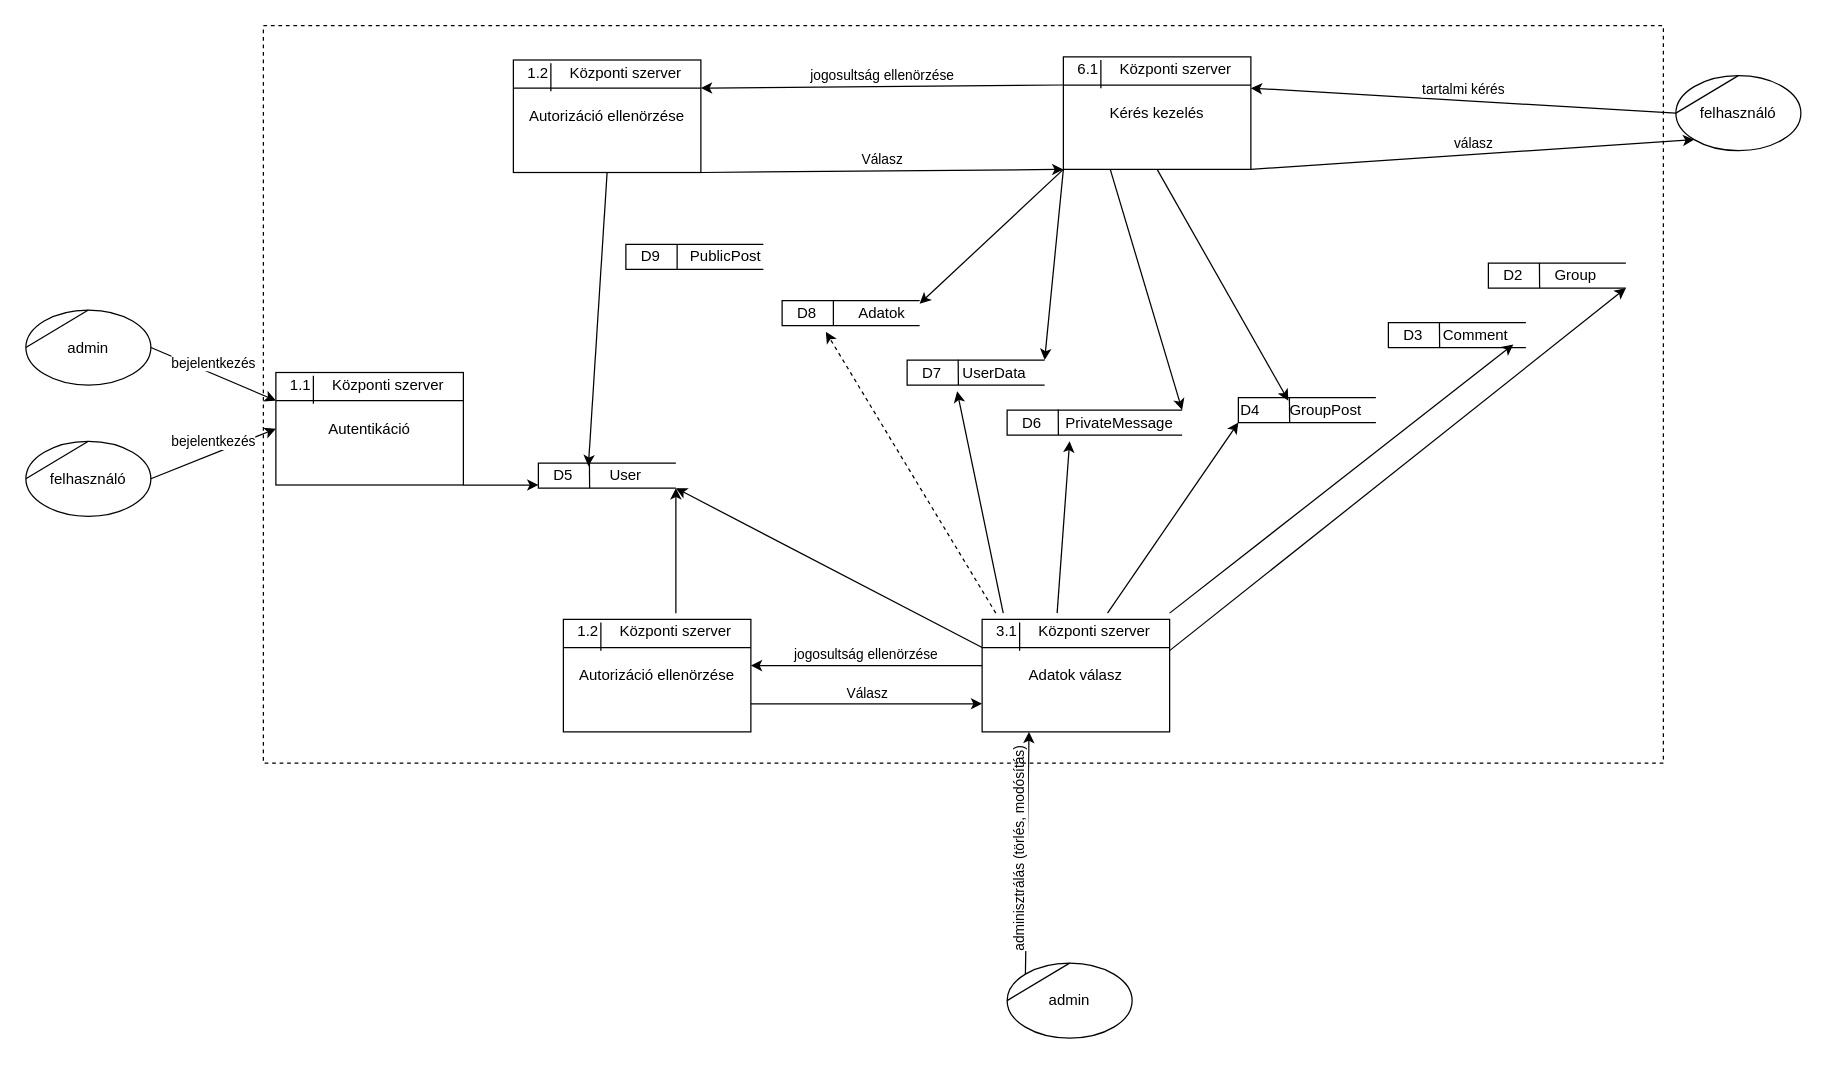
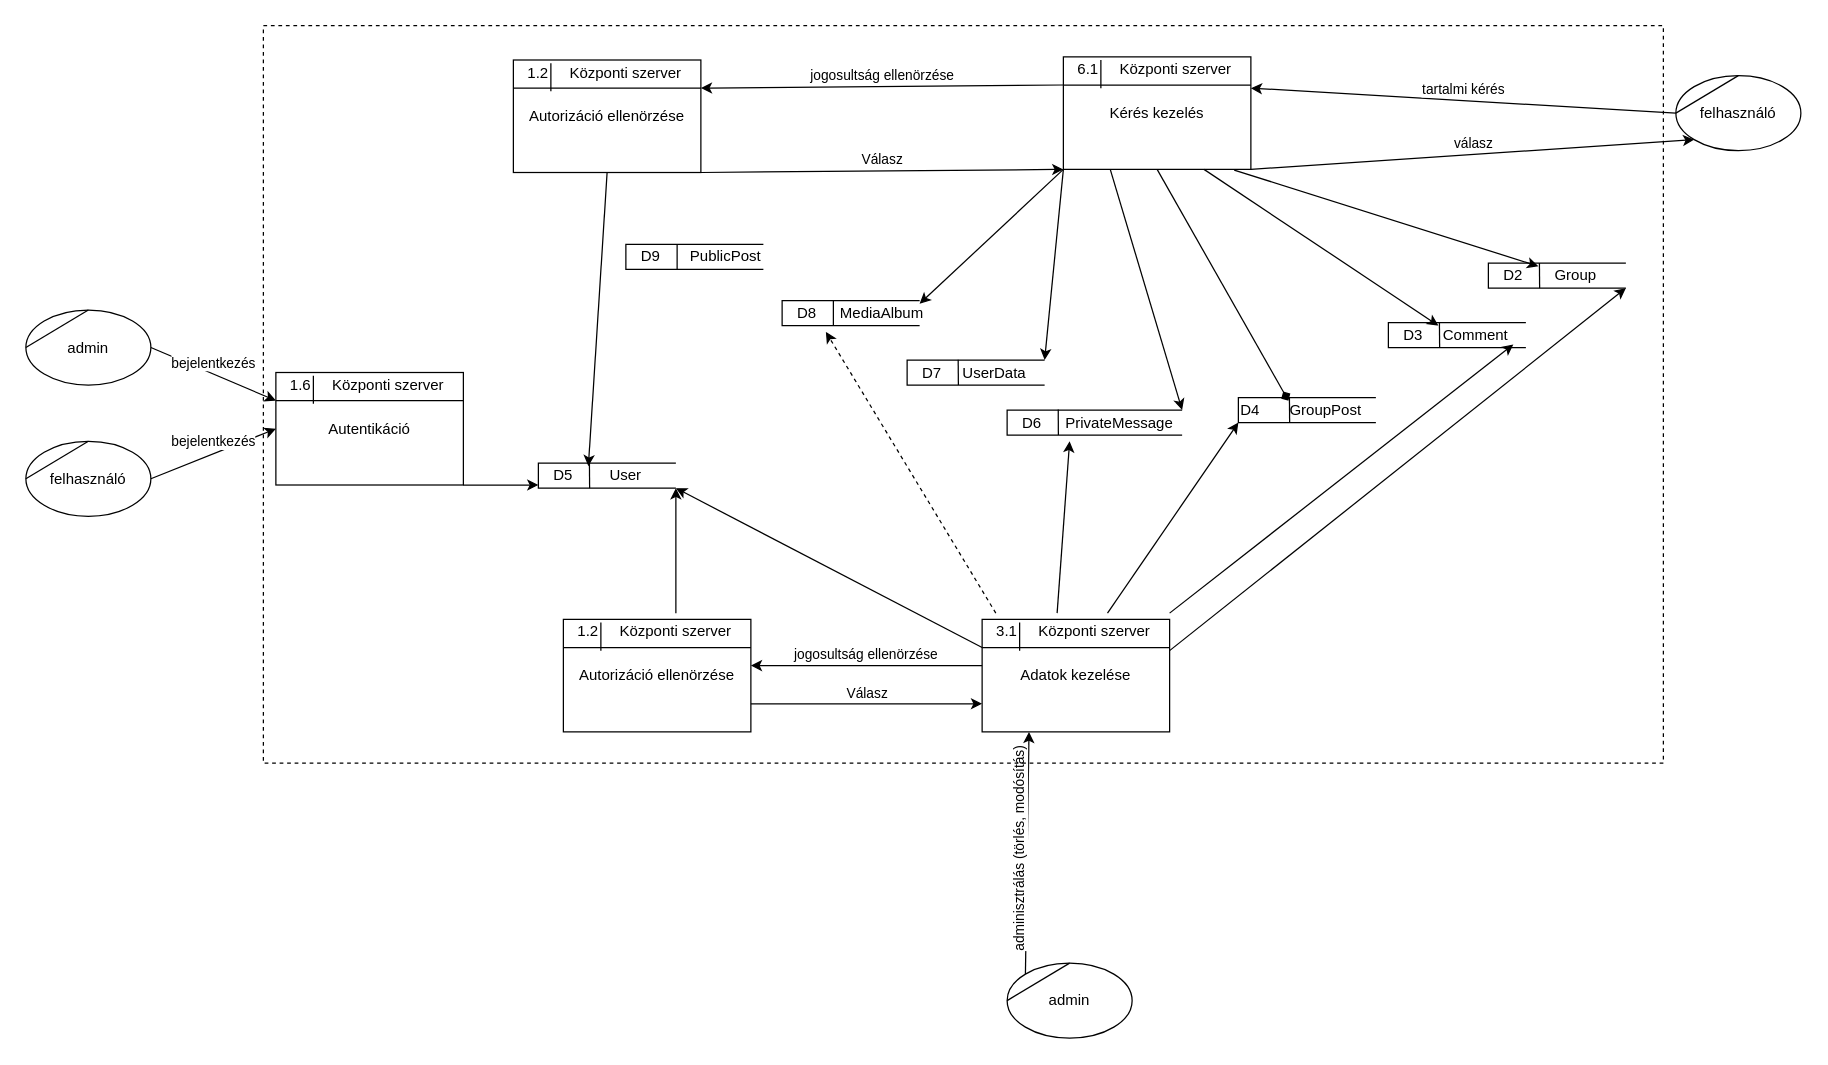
edge "Kérés kezelés" -> "Group": added
edge "Kérés kezelés" -> "Comment": added
node "Adatok": label "Adatok" -> "MediaAlbum"
node "1.1": label "1.1" -> "1.6"
edge "Kérés kezelés" -> "GroupPost": arrowhead classic -> diamond
edge "3.1" -> "UserData": removed
node "Adatok válasz": label "Adatok válasz" -> "Adatok kezelése"
